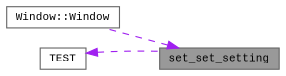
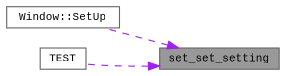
node "Window::Window": label "Window::Window" -> "Window::SetUp"
edge "set_set_setting" -> "TEST": reversed
